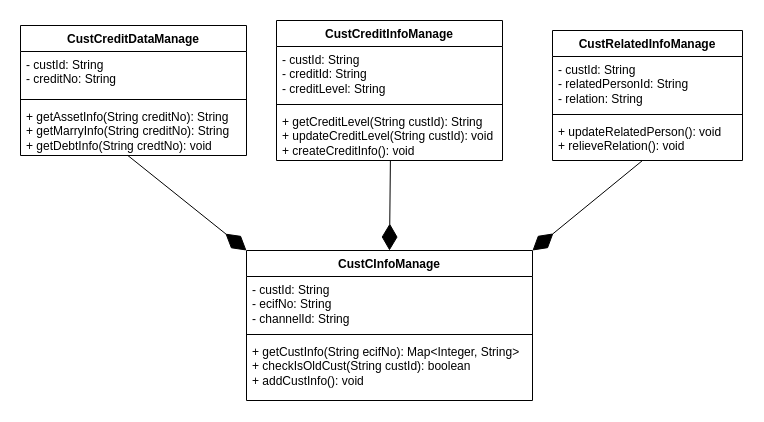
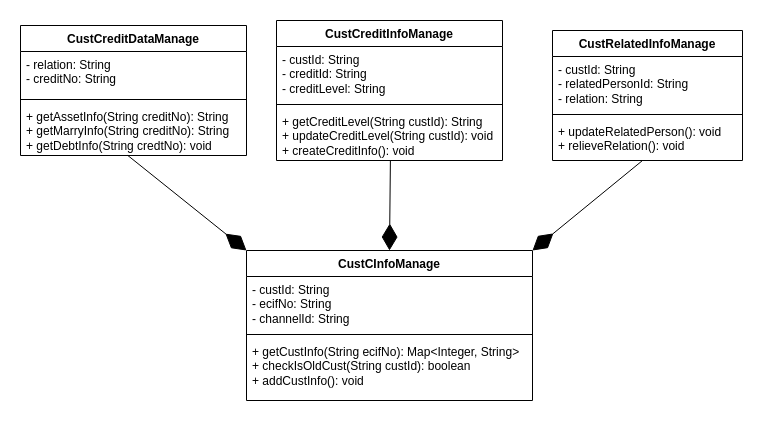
node "- custId: String - creditNo: String": label "- custId: String - creditNo: String" -> "- relation: String - creditNo: String"
